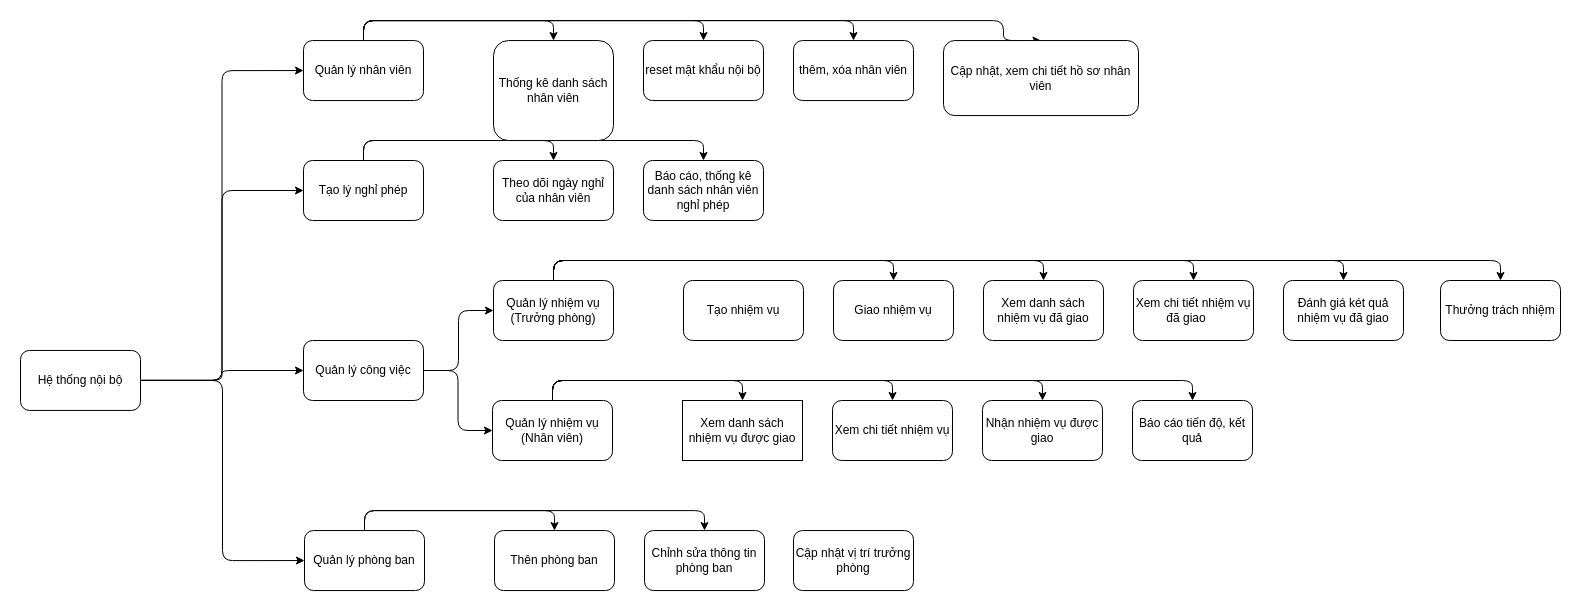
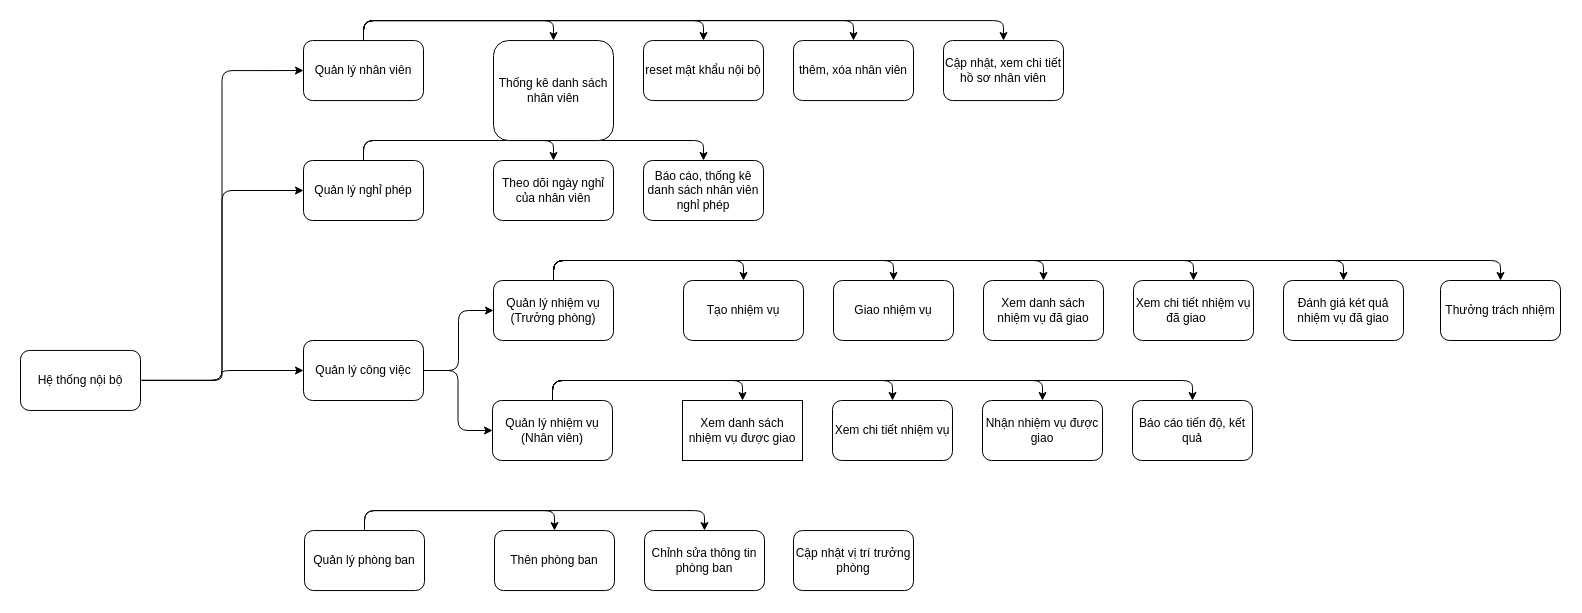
node "Cập nhật, xem chi tiết hồ sơ nhân viên": size 195x75 -> 120x60
node "Tạo lý nghỉ phép": label "Tạo lý nghỉ phép" -> "Quản lý nghỉ phép"
edge "Quản lý nhiệm vụ (Trưởng phòng)" -> "Tạo nhiệm vụ": added
edge "Hệ thống nội bộ" -> "Quản lý phòng ban": removed
